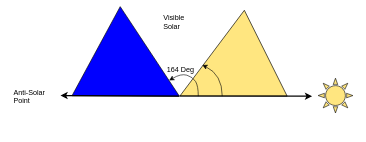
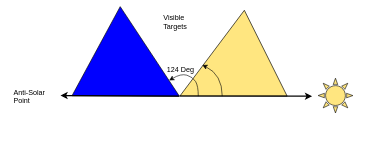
node "Visible Solar": label "Visible Solar" -> "Visible Targets"
node "164 Deg": label "164 Deg" -> "124 Deg"
